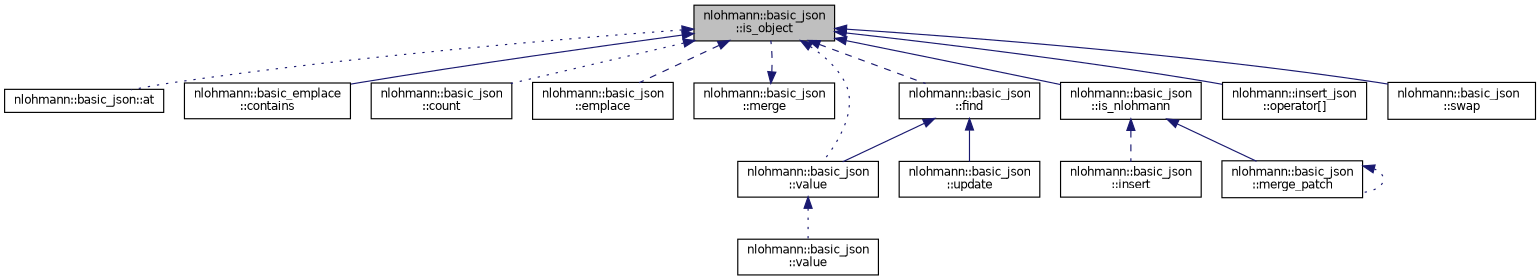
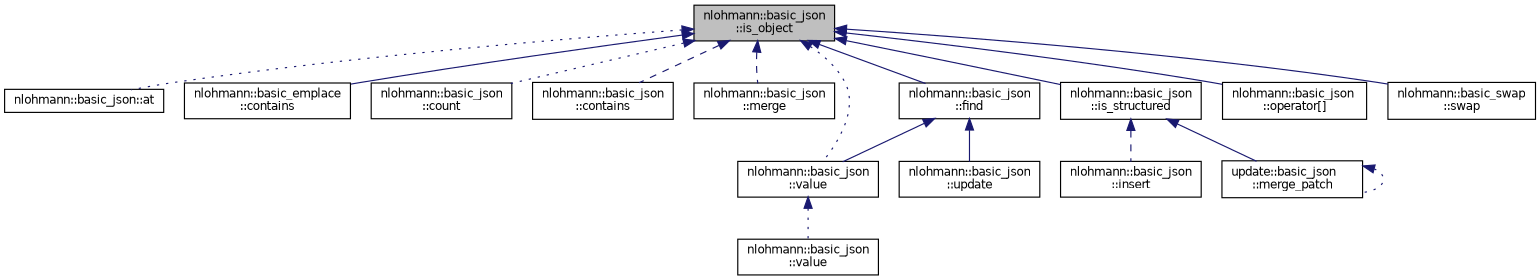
edge "nlohmann::basic_json ::is_object" -> "nlohmann::basic_json ::merge": reversed
edge "nlohmann::basic_json ::find" -> "nlohmann::basic_json ::is_object": style dashed -> solid
node "nlohmann::basic_json ::emplace": label "nlohmann::basic_json ::emplace" -> "nlohmann::basic_json ::contains"
node "nlohmann::basic_json ::is_nlohmann": label "nlohmann::basic_json ::is_nlohmann" -> "nlohmann::basic_json ::is_structured"
node "nlohmann::insert_json ::operator[]": label "nlohmann::insert_json ::operator[]" -> "nlohmann::basic_json ::operator[]"
node "nlohmann::basic_json ::swap": label "nlohmann::basic_json ::swap" -> "nlohmann::basic_swap ::swap"
node "nlohmann::basic_json ::merge_patch": label "nlohmann::basic_json ::merge_patch" -> "update::basic_json ::merge_patch"
